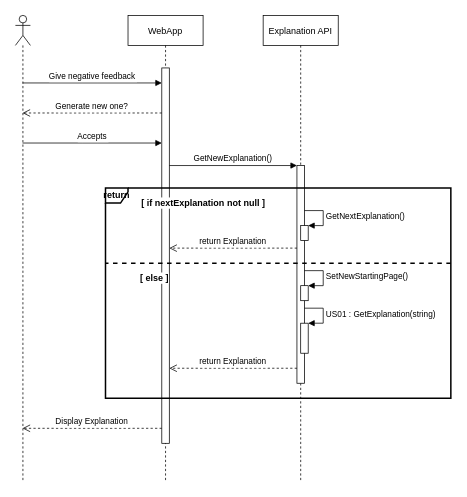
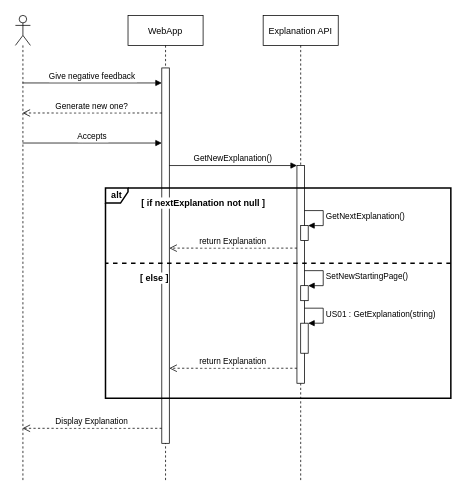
node "return": label "return" -> "alt"
